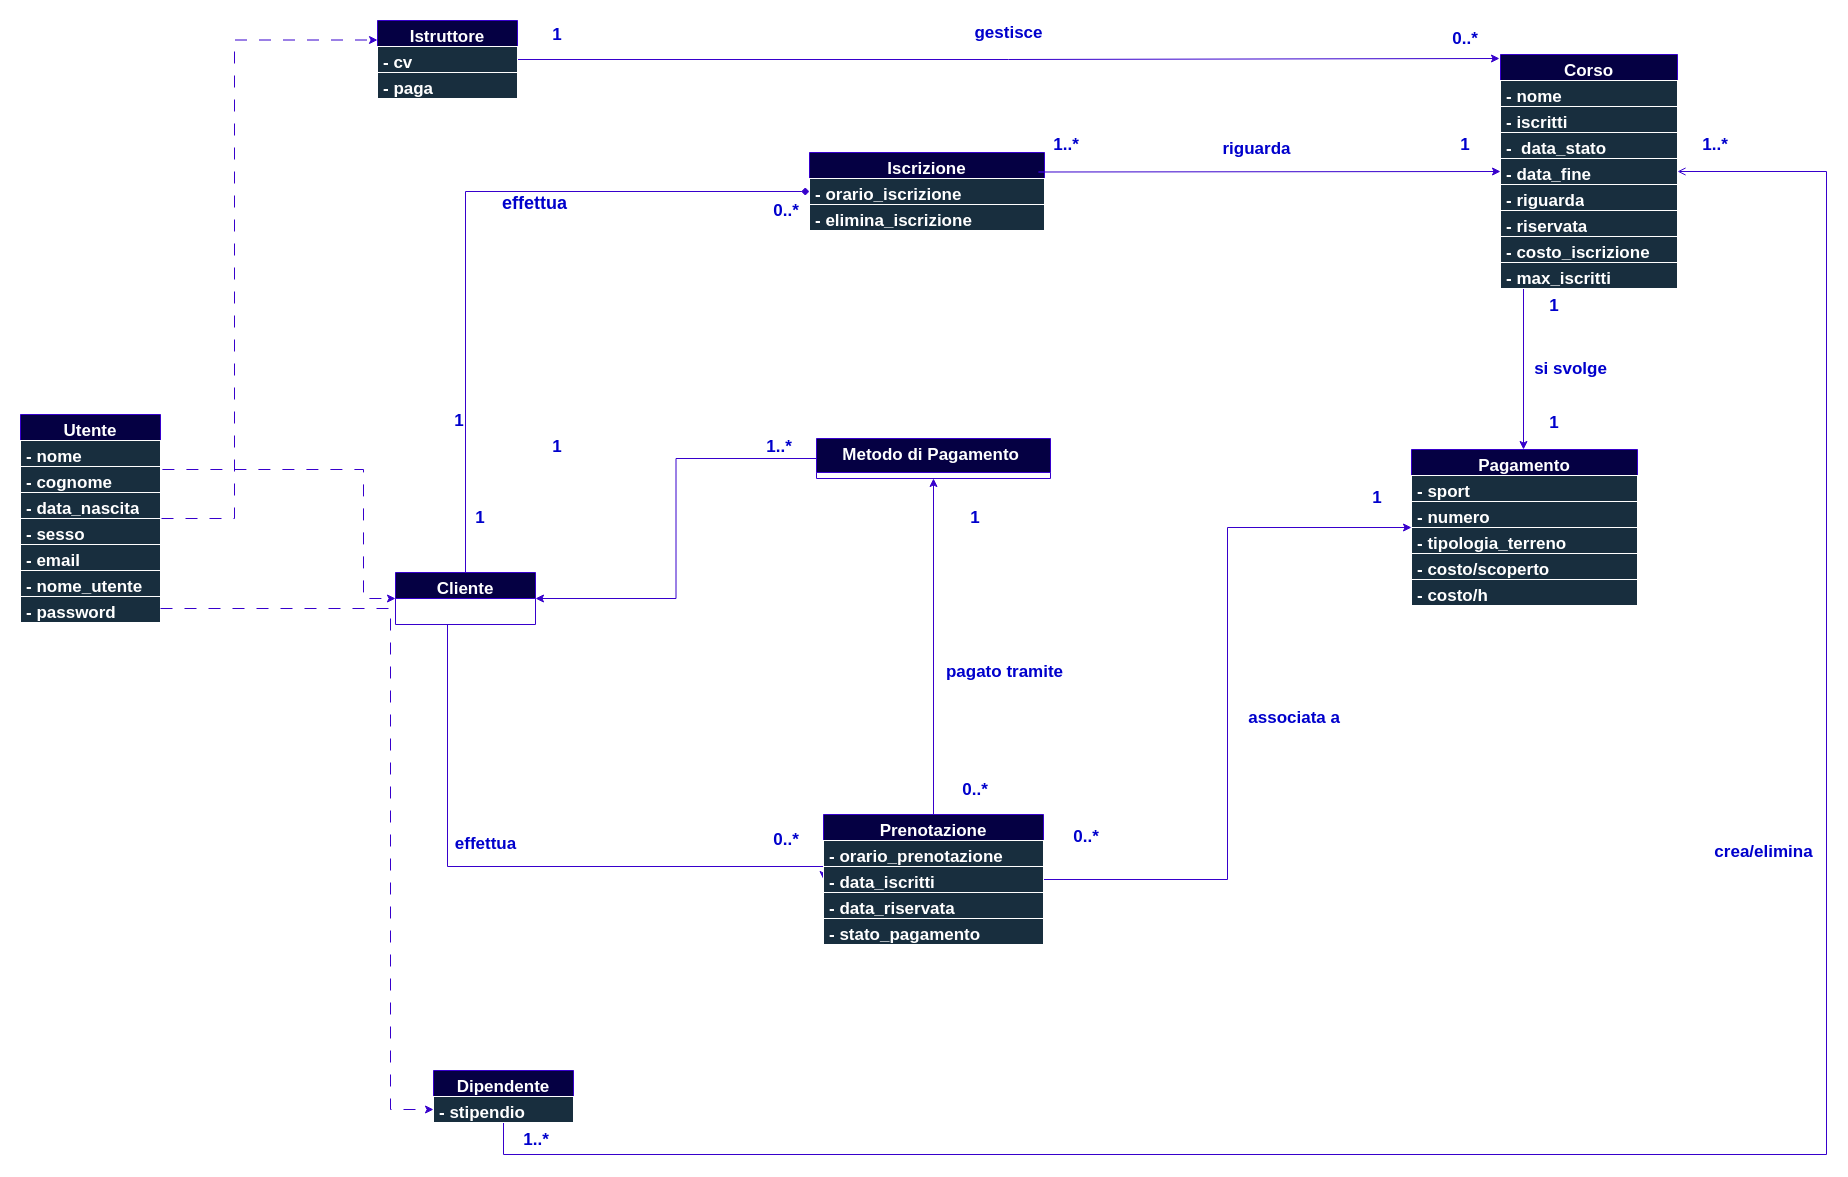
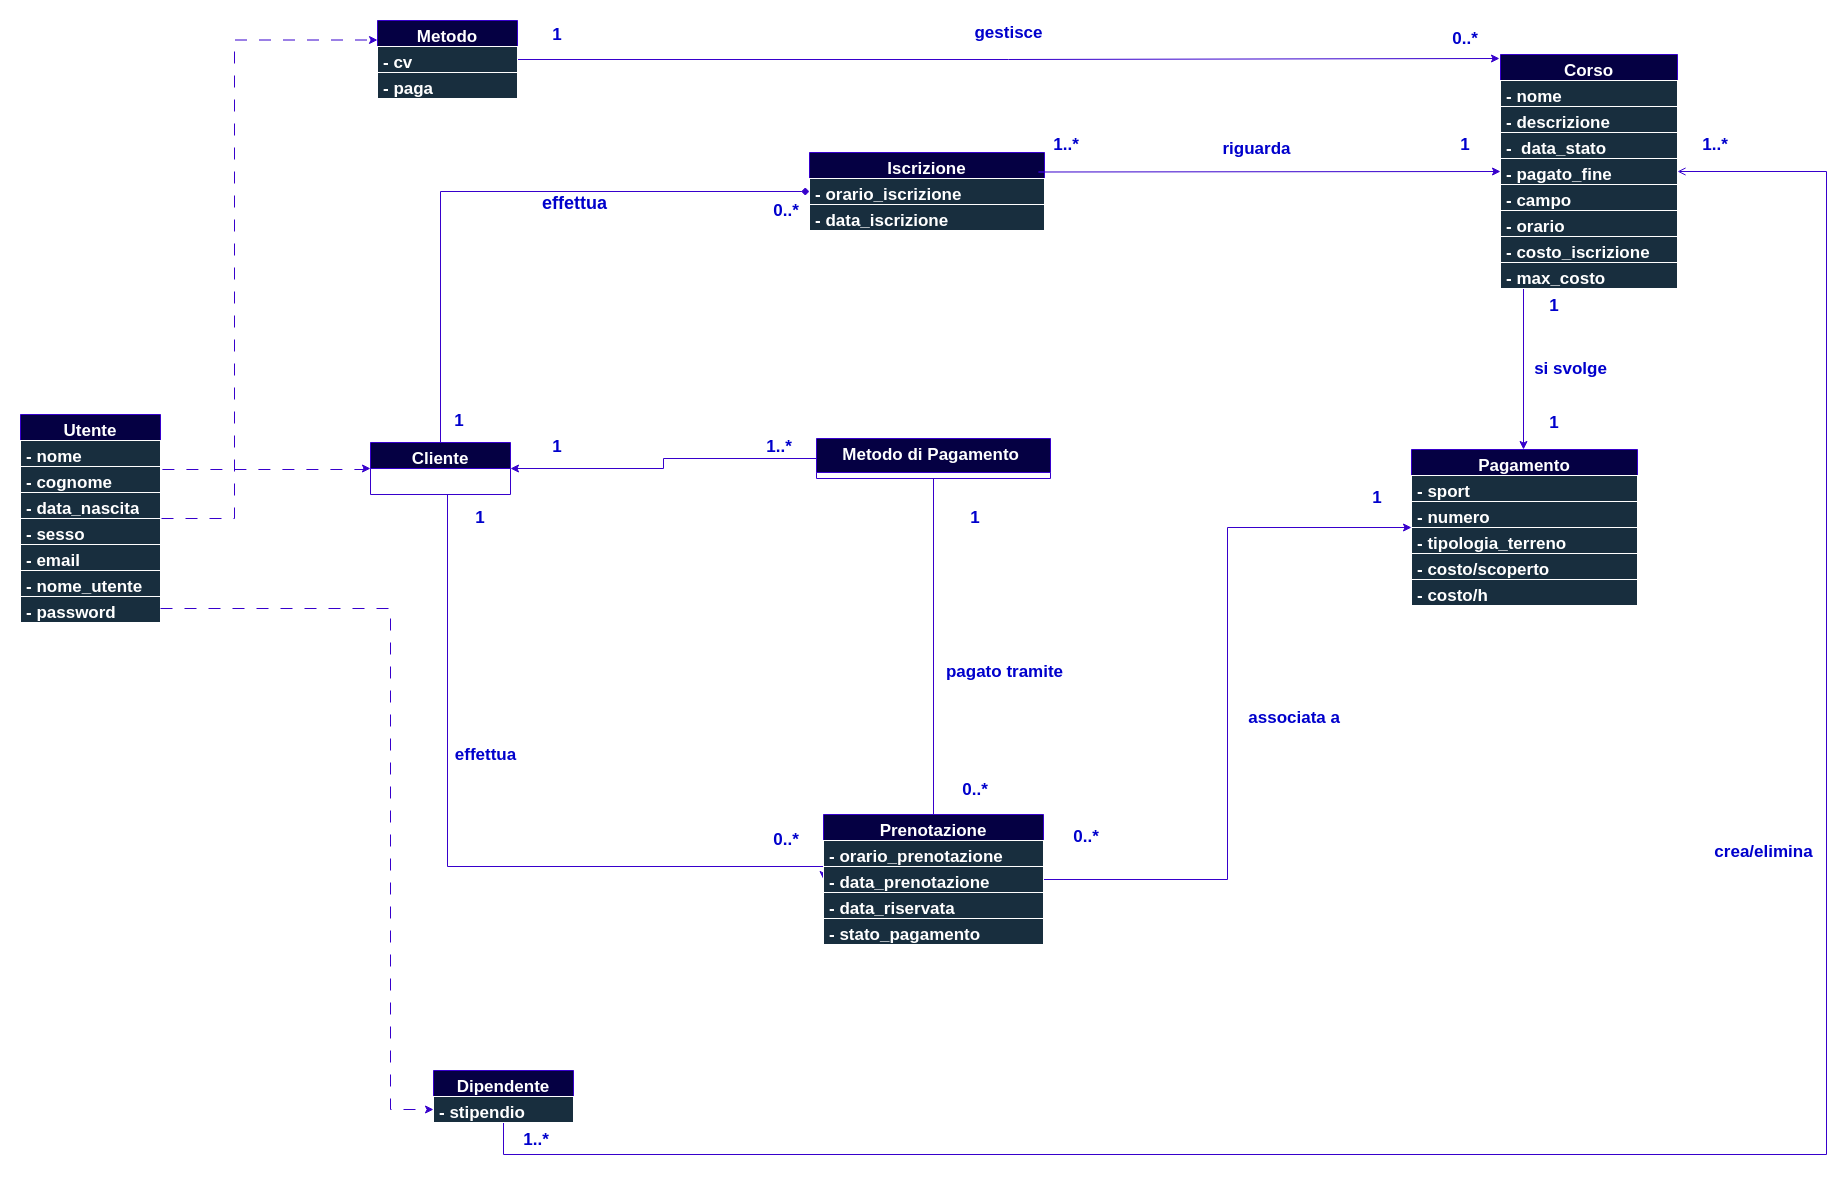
node "Istruttore": label "Istruttore" -> "Metodo"
node "- iscritti": label "- iscritti" -> "- descrizione"
node "- data_fine": label "- data_fine" -> "- pagato_fine"
node "- riguarda": label "- riguarda" -> "- campo"
node "- elimina_iscrizione": label "- elimina_iscrizione" -> "- data_iscrizione"
node "- riservata": label "- riservata" -> "- orario"
node "- max_iscritti": label "- max_iscritti" -> "- max_costo"
edge "Prenotazione" -> "Metodo di Pagamento": arrowhead classic -> none
node "Cliente": moved (466, 599) -> (441, 469)
node "- data_iscritti": label "- data_iscritti" -> "- data_prenotazione"
